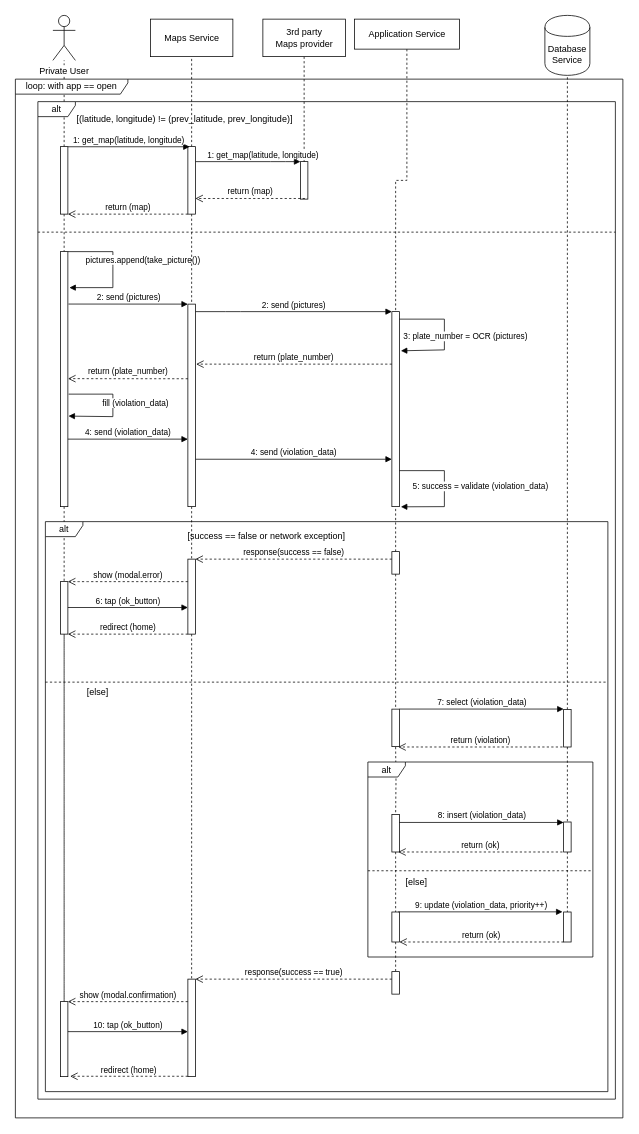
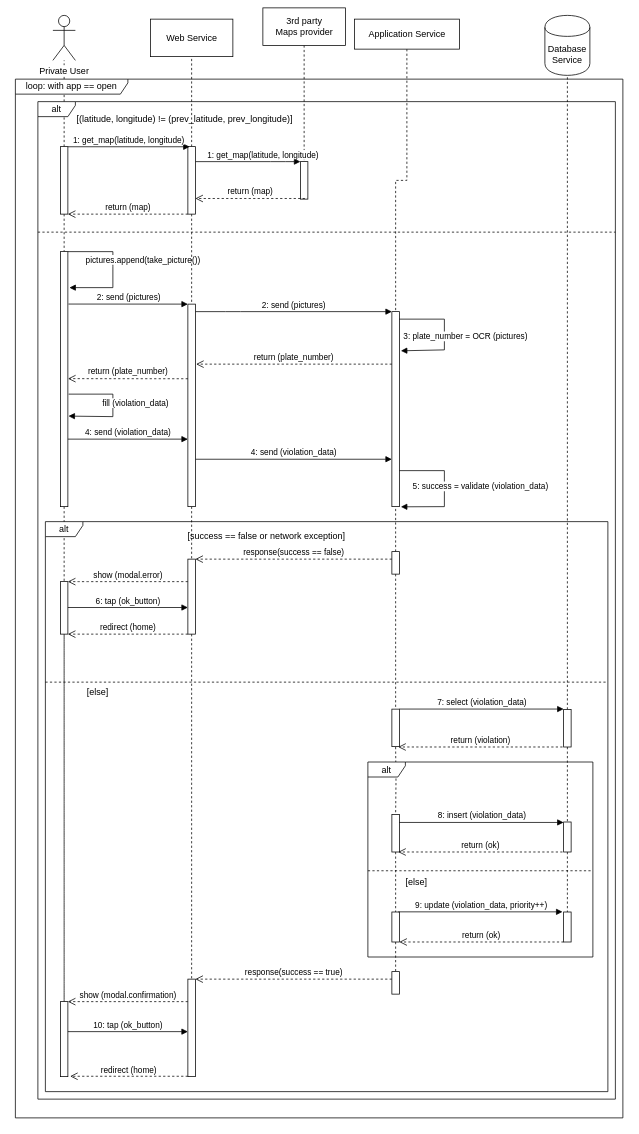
node "Maps Service": label "Maps Service" -> "Web Service"
node "3rd party Maps provider": moved (304, 38) -> (304, 27)
